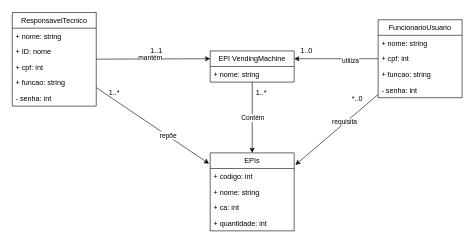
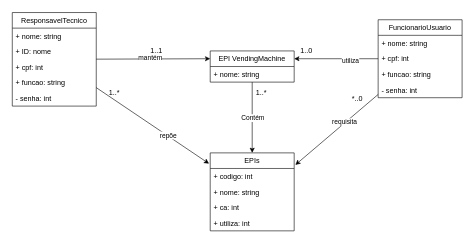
node "+ quantidade: int": label "+ quantidade: int" -> "+ utiliza: int"
